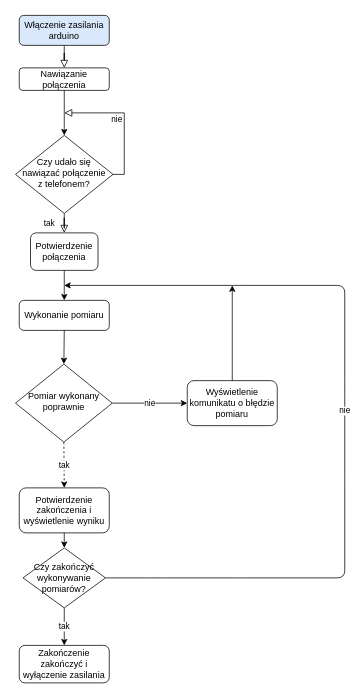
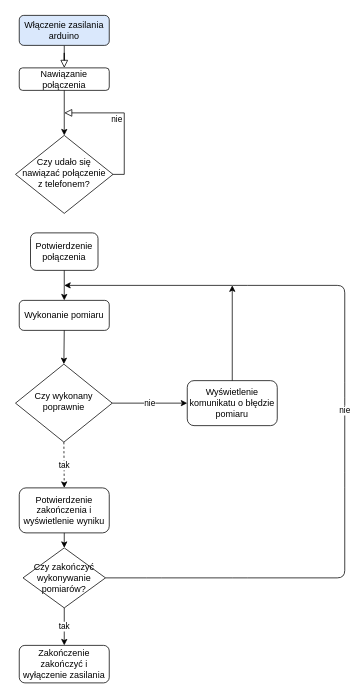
edge "Czy udało się nawiązać połączenie z telefonem?" -> "Potwierdzenie połączenia": removed, label "tak"
node "Pomiar wykonany poprawnie": label "Pomiar wykonany poprawnie" -> "Czy wykonany poprawnie"
